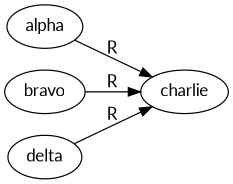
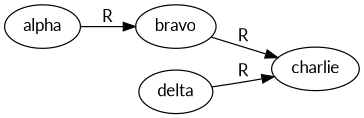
edge "alpha" -> "charlie": now "alpha" -> "bravo"
